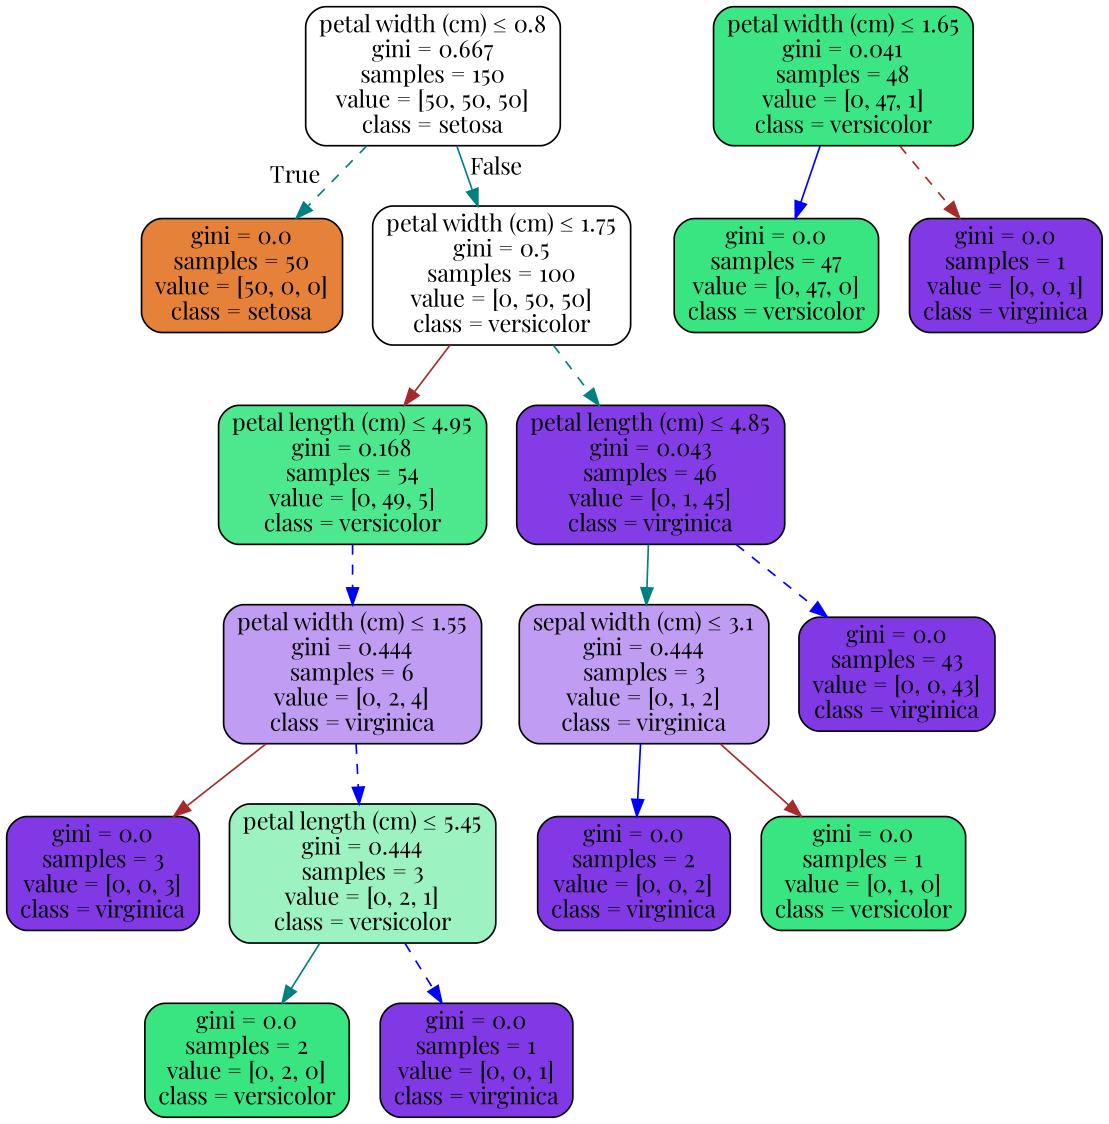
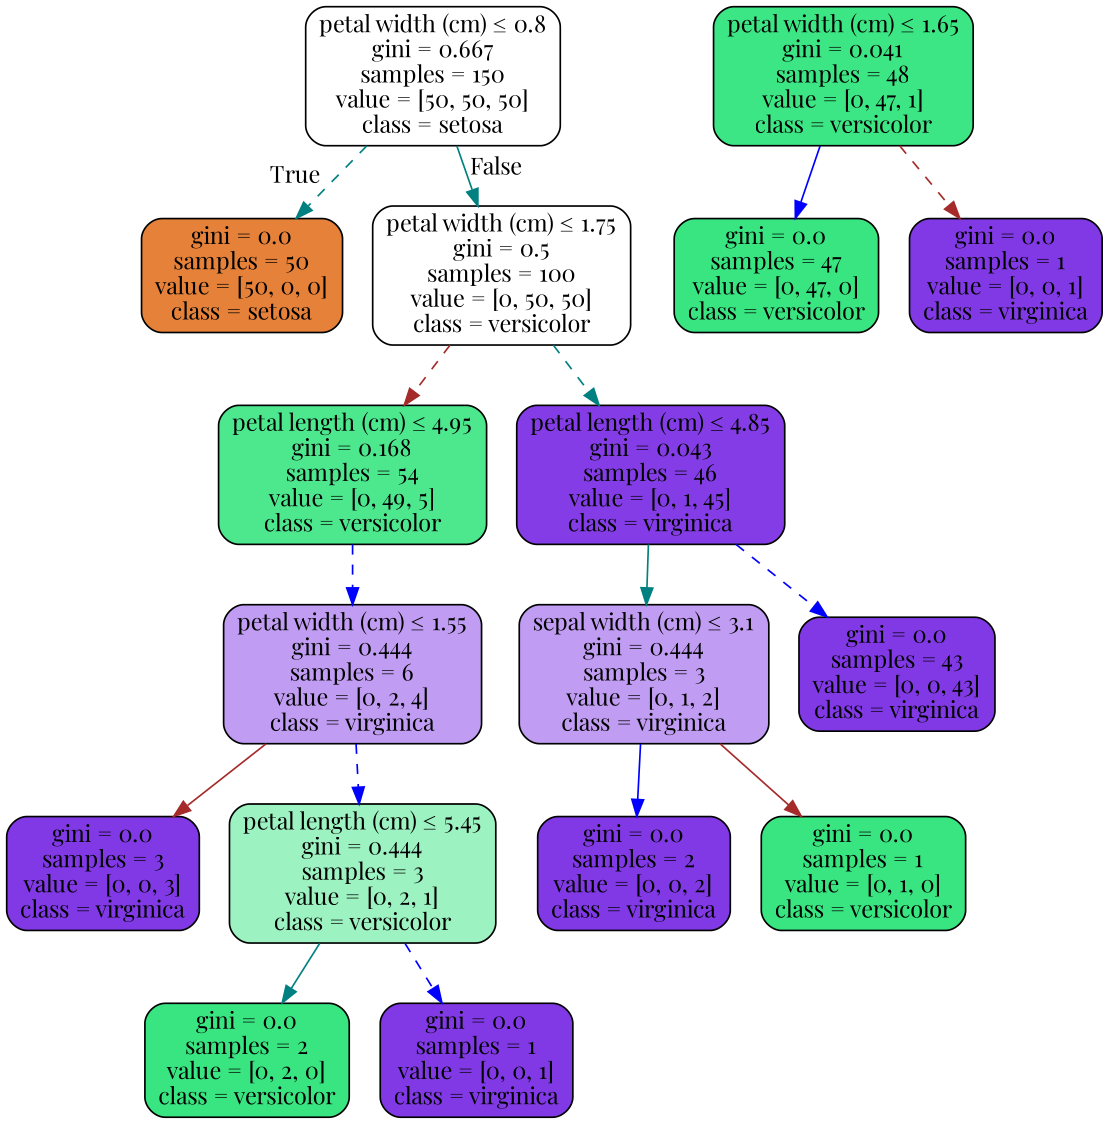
edge "petal width (cm) ≤ 1.75" -> "petal length (cm) ≤ 4.95": style solid -> dashed
